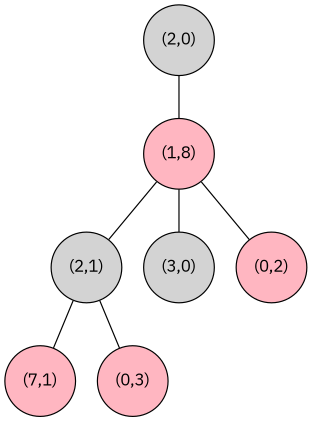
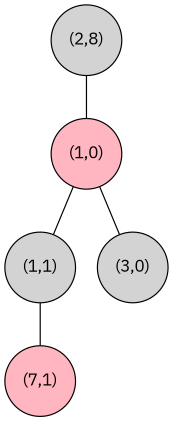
node "(2,0)": label "(2,0)" -> "(2,8)"
node "(1,8)": label "(1,8)" -> "(1,0)"
node "(2,1)": label "(2,1)" -> "(1,1)"
node "(0,2)": removed
node "(0,3)": removed
